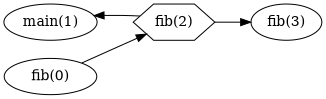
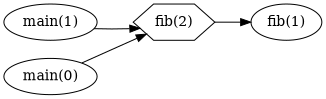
edge "fib(2)" -> "main(1)": reversed
node "fib(3)": label "fib(3)" -> "fib(1)"
node "fib(0)": label "fib(0)" -> "main(0)"
